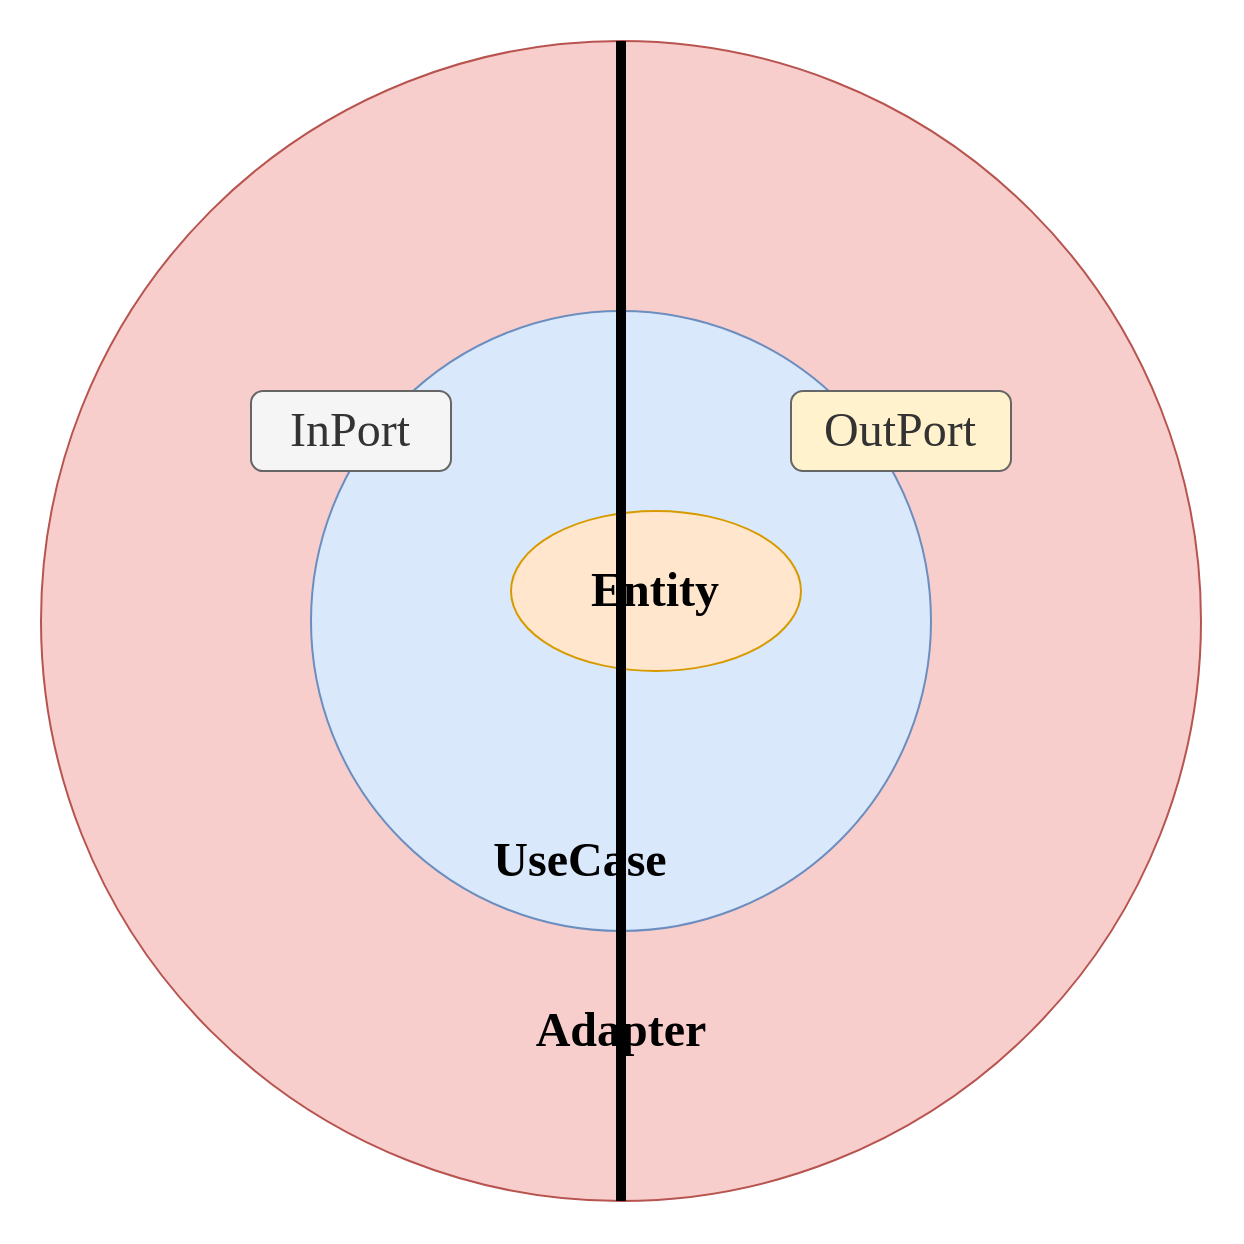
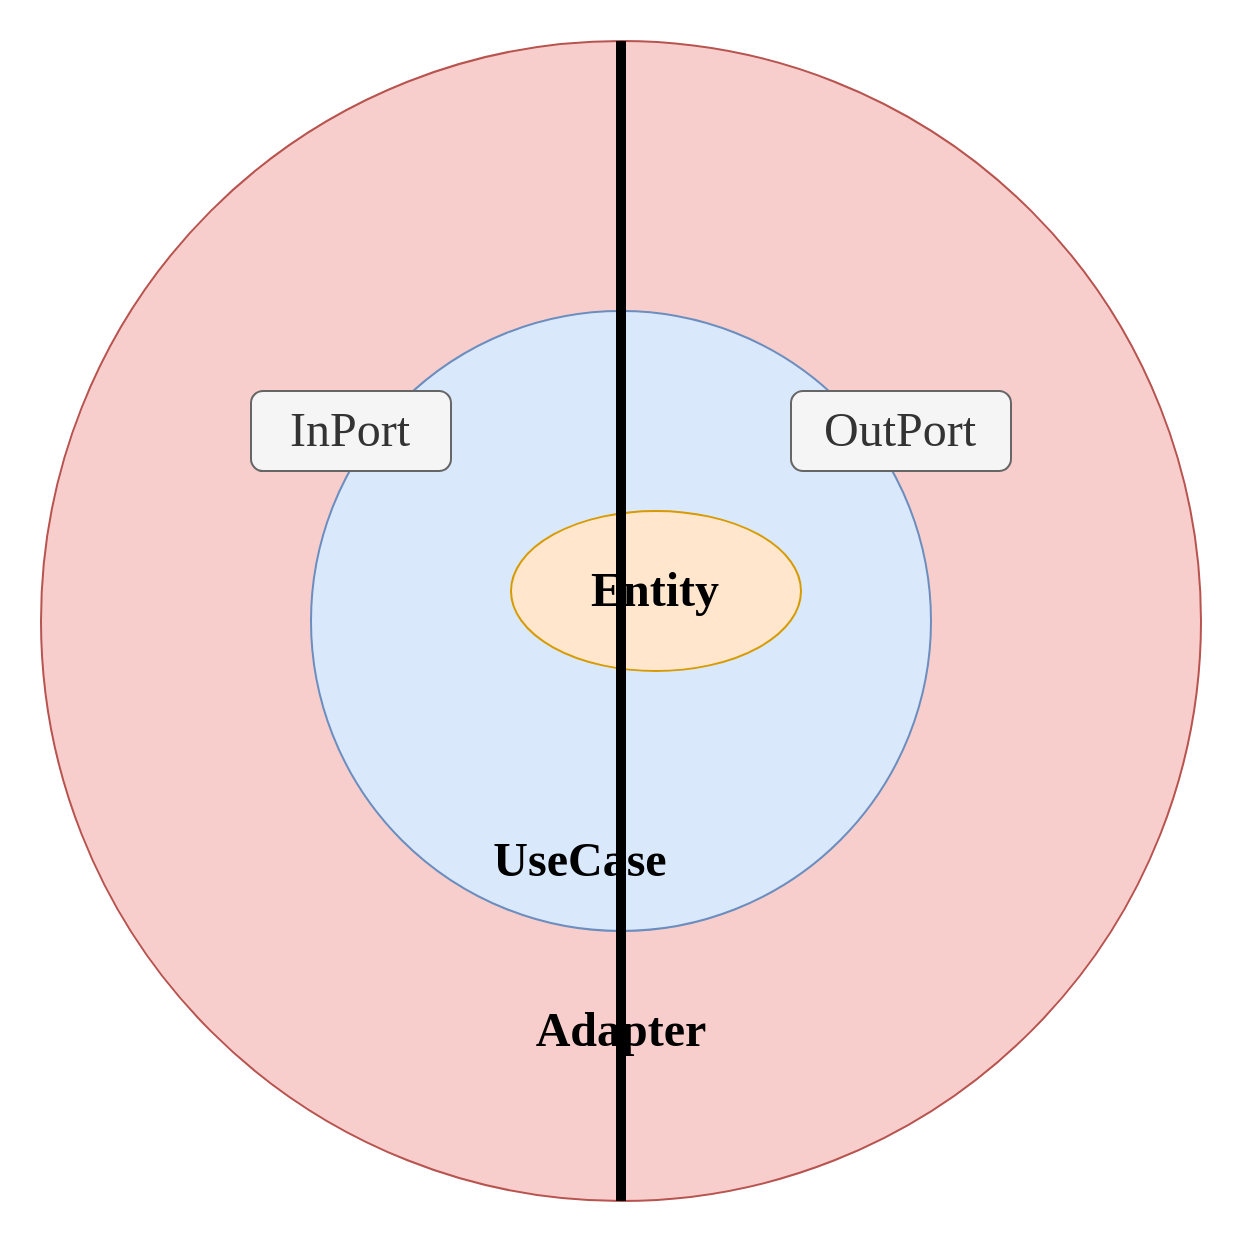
node "OutPort": fillcolor #fff2cc -> #f5f5f5
